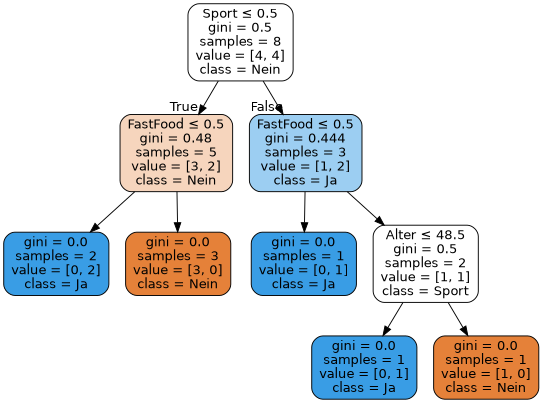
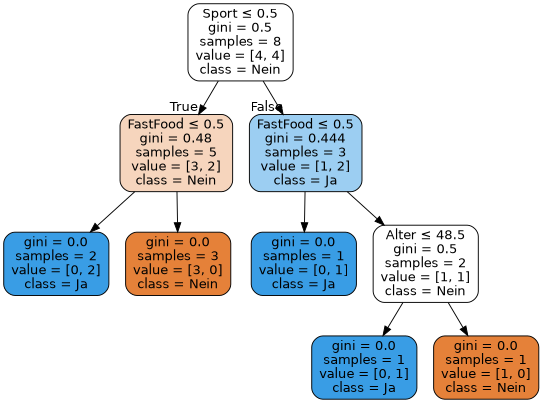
node "Alter ≤ 48.5": text "class = Sport" -> "class = Nein"
